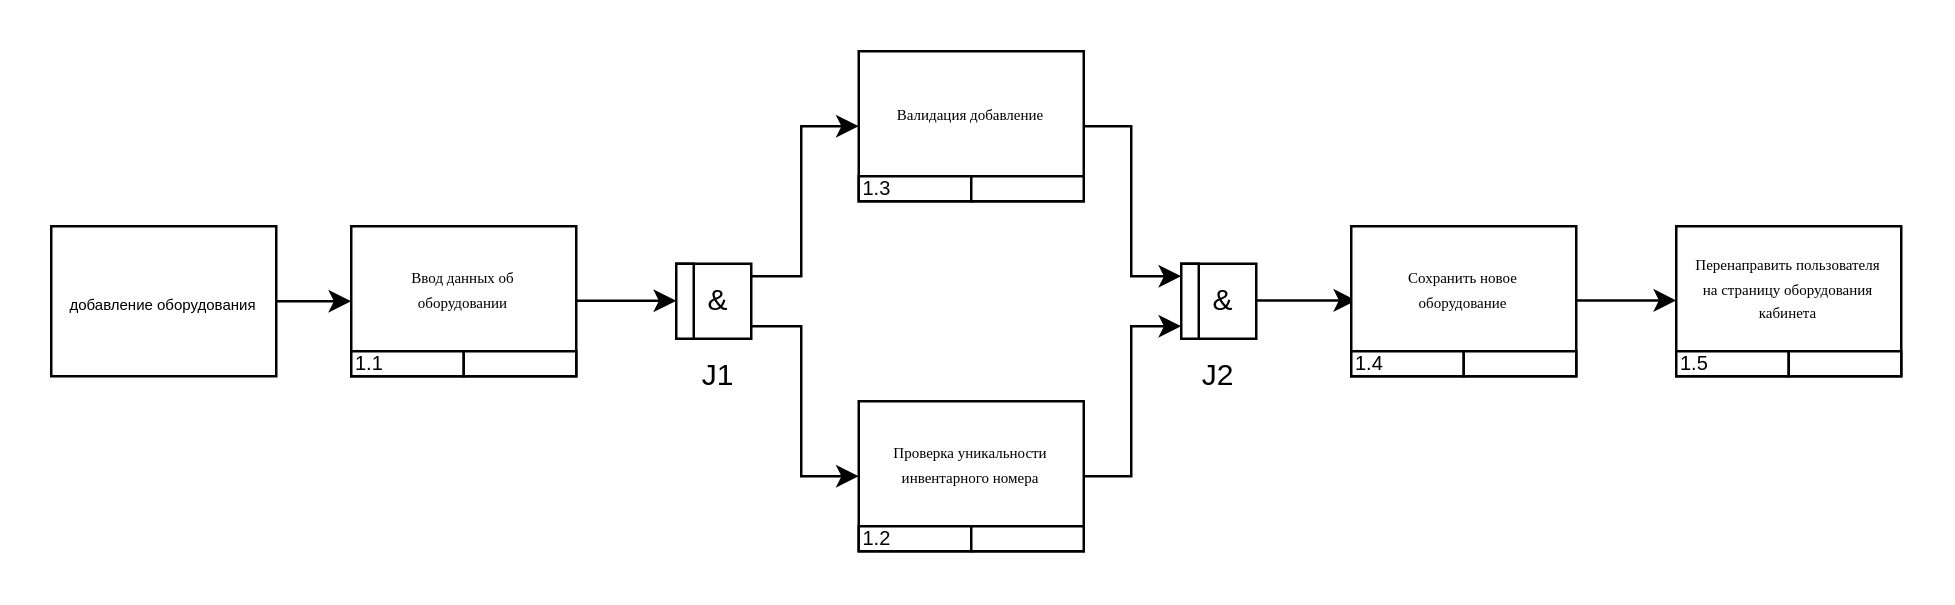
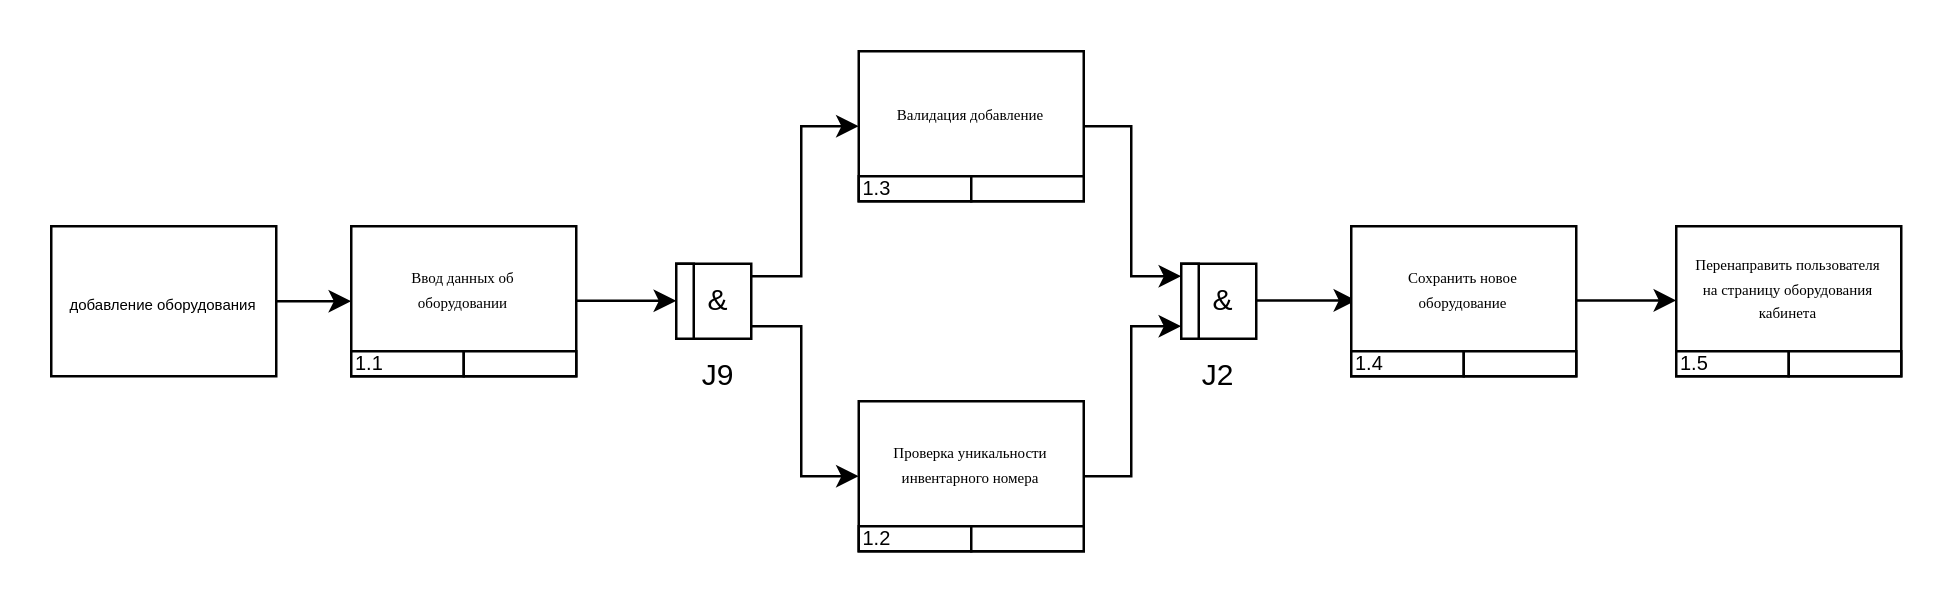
node "J1": label "J1" -> "J9"
